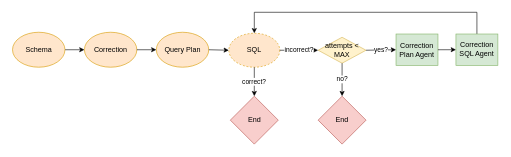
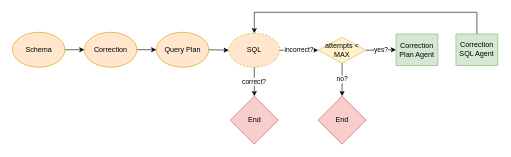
edge "Correction Plan Agent" -> "Correction SQL Agent": removed
